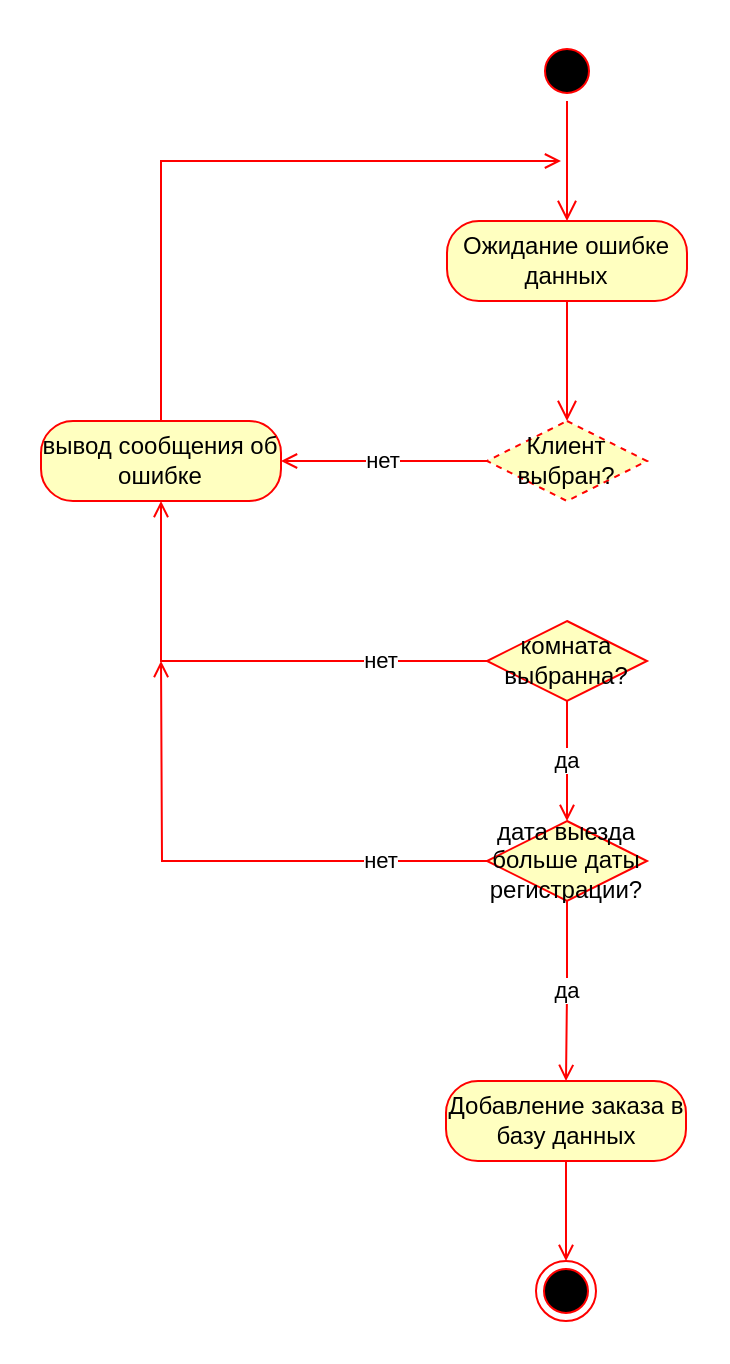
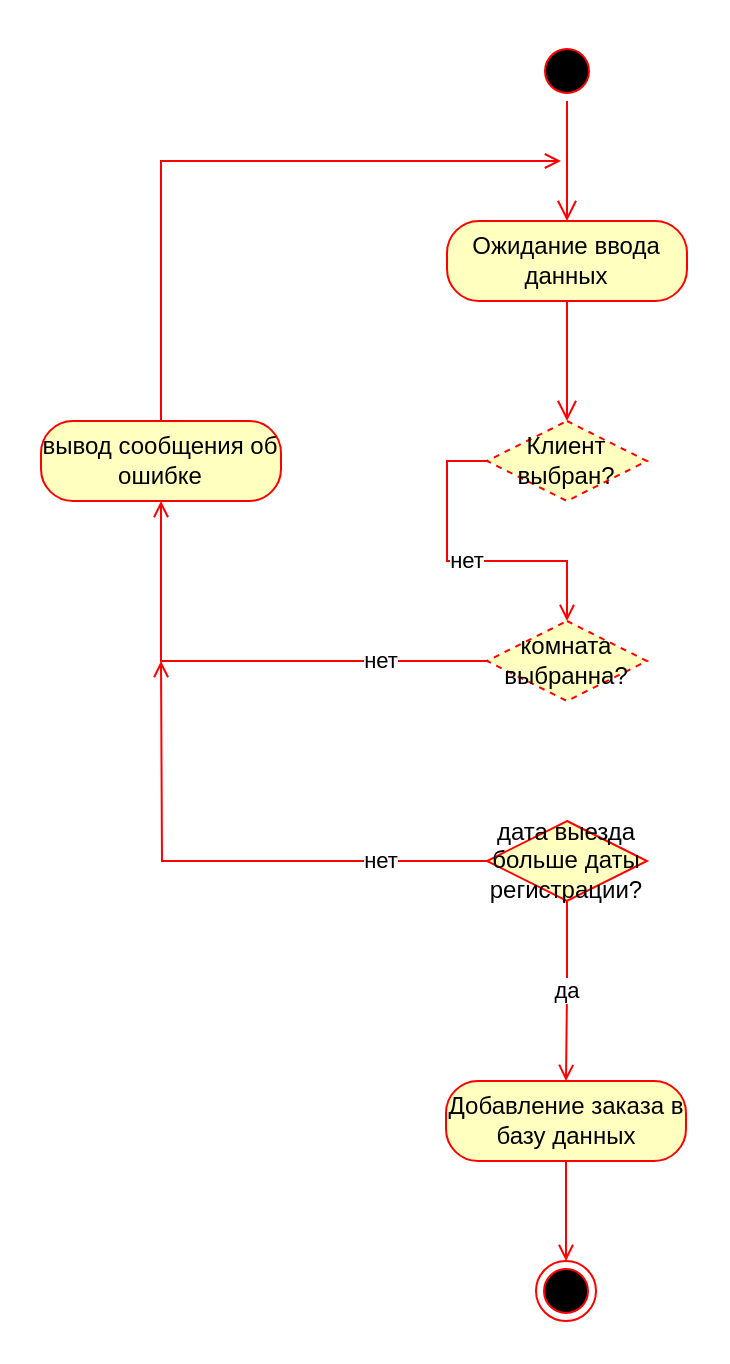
node "Ожидание ошибке данных": label "Ожидание ошибке данных" -> "Ожидание ввода данных"
edge "Клиент выбран?" -> "вывод сообщения об ошибке": now "Клиент выбран?" -> "комната выбранна?"
node "комната выбранна?": style solid -> dashed
edge "комната выбранна?" -> "дата выезда больше даты регистрации?": removed, label "да"
